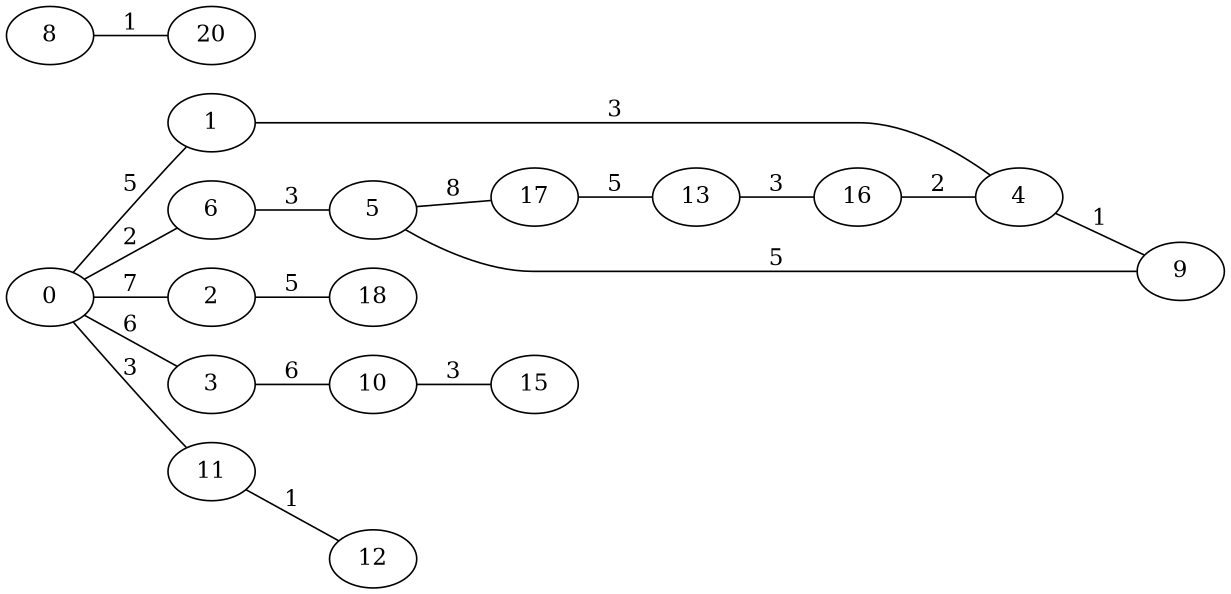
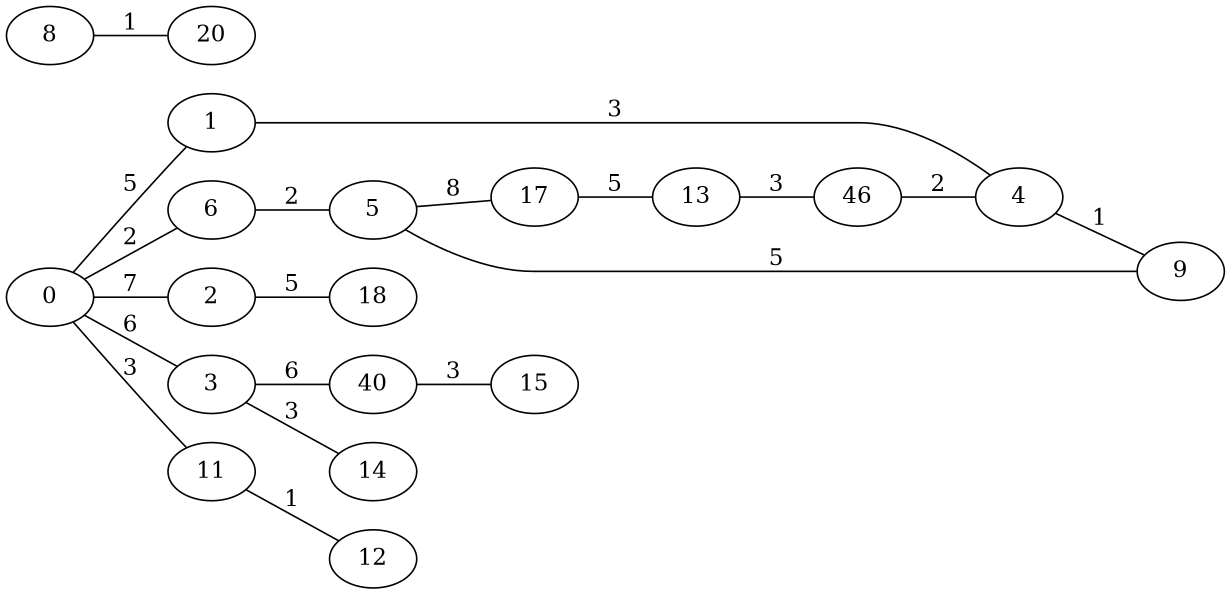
node "16": label "16" -> "46"
edge "6" -- "5": label "3" -> "2"
node "10": label "10" -> "40"
node "14": added
